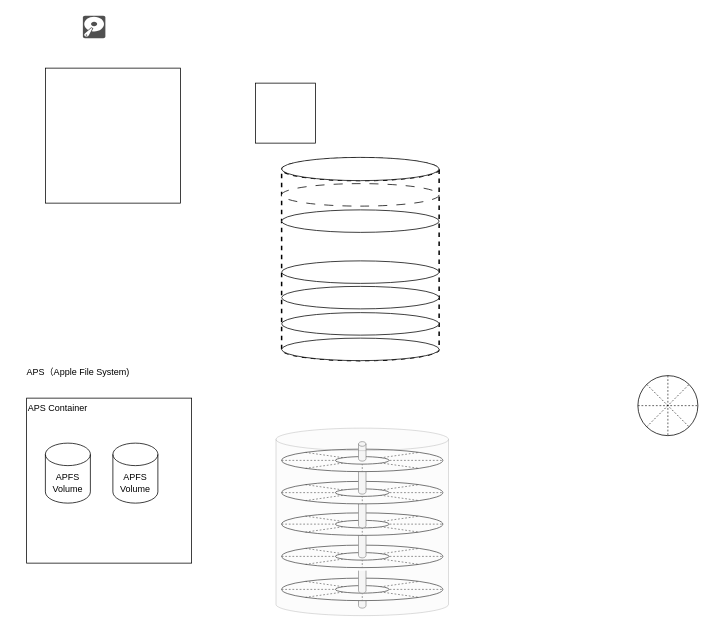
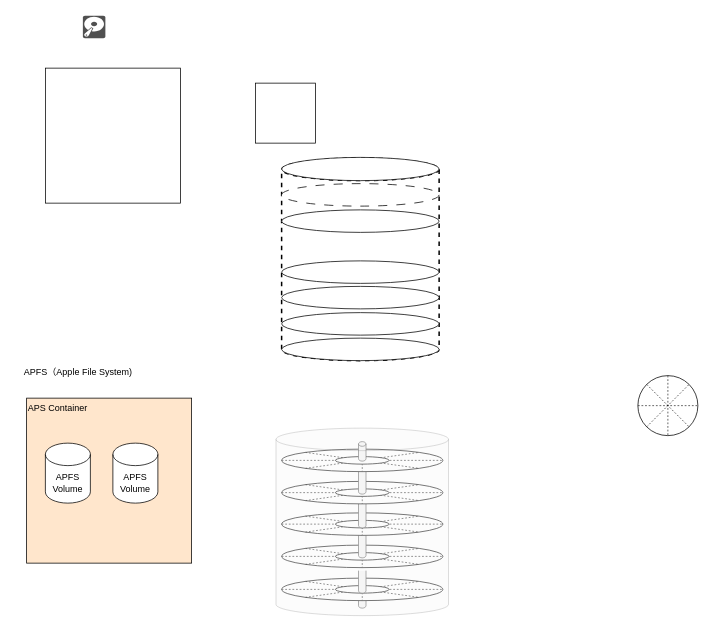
node "APS（Apple File System)": label "APS（Apple File System)" -> "APFS（Apple File System)"
node "APS Container": fillcolor #ffffff -> #ffe6cc
